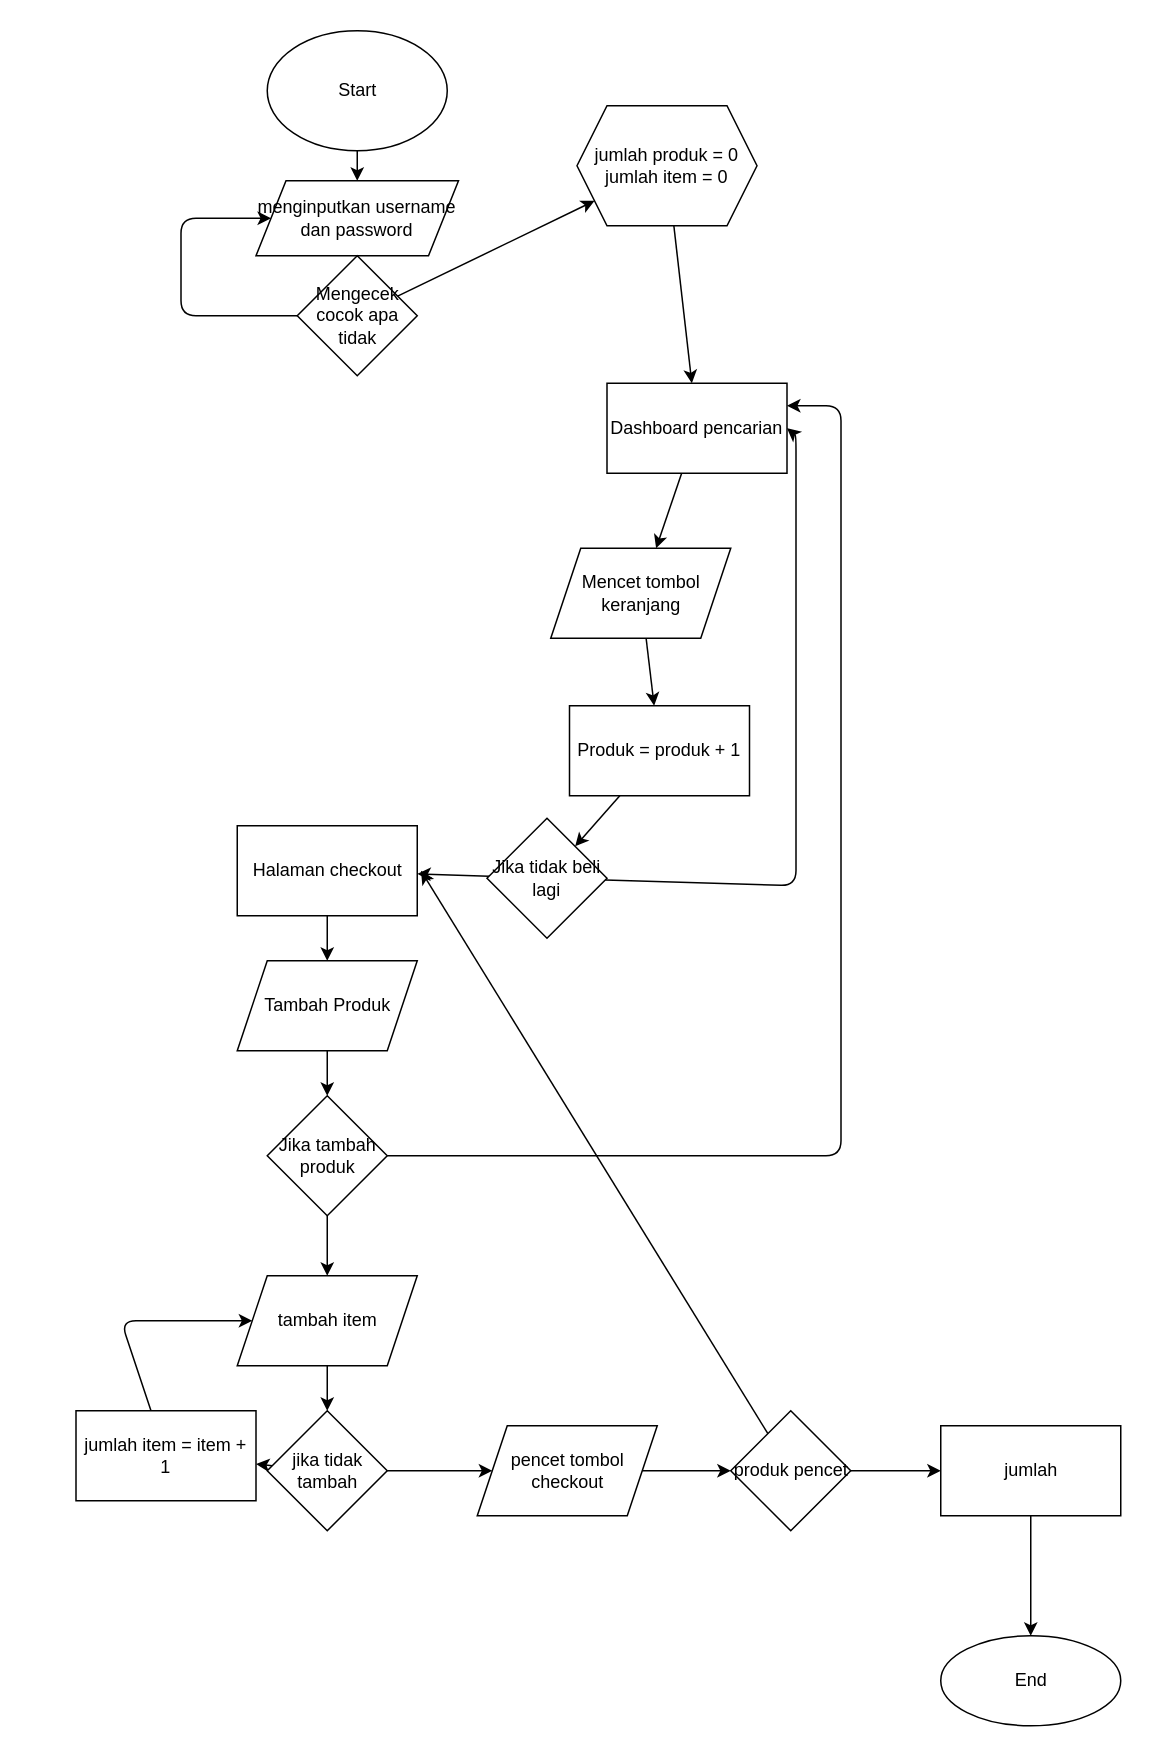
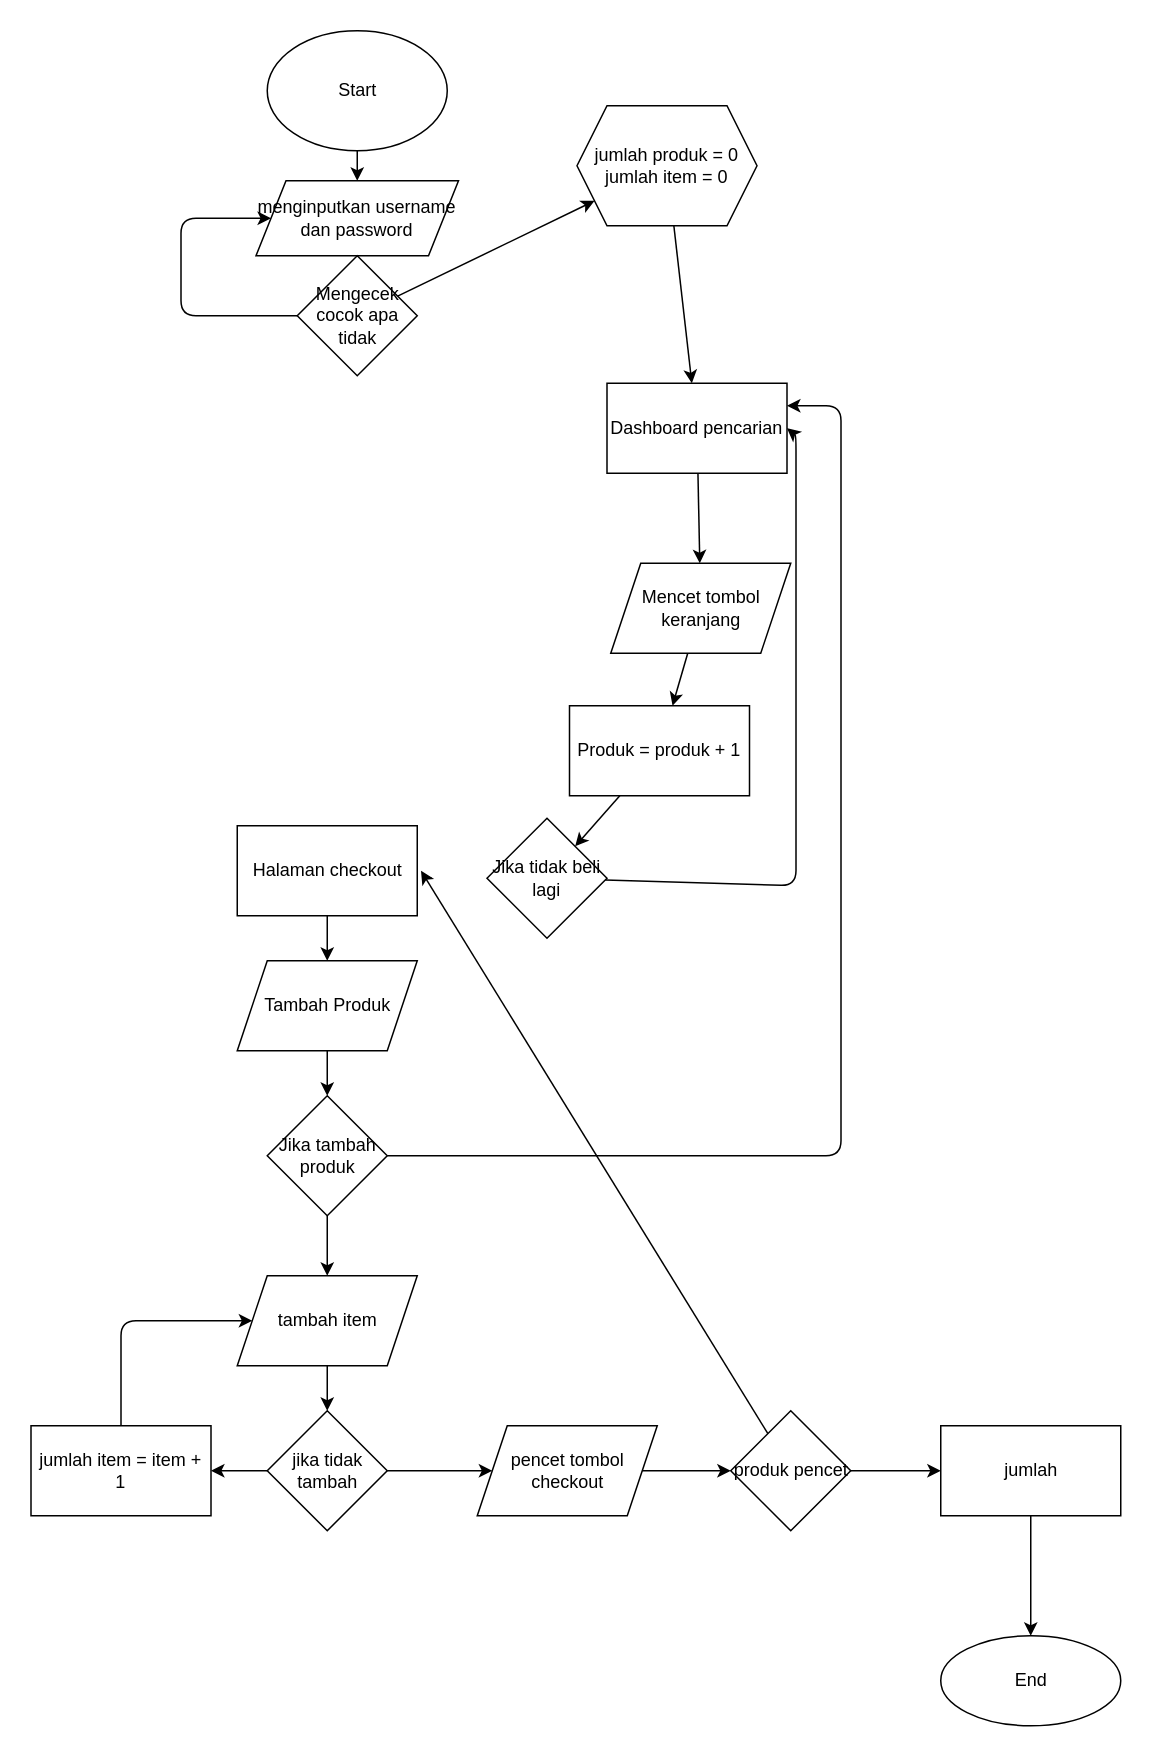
node "Mencet tombol keranjang": moved (641, 593) -> (701, 608)
edge "Jika tidak beli lagi" -> "Halaman checkout": removed
node "jumlah item = item + 1": moved (166, 1456) -> (121, 1471)
